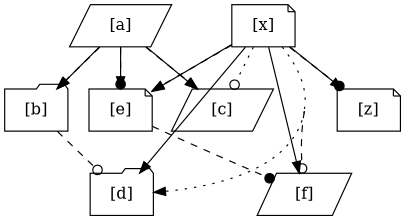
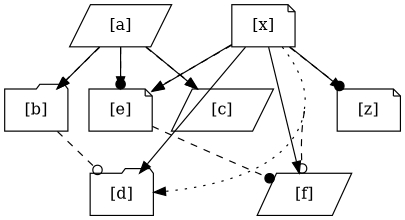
edge "[x]" -> "[c]": removed
